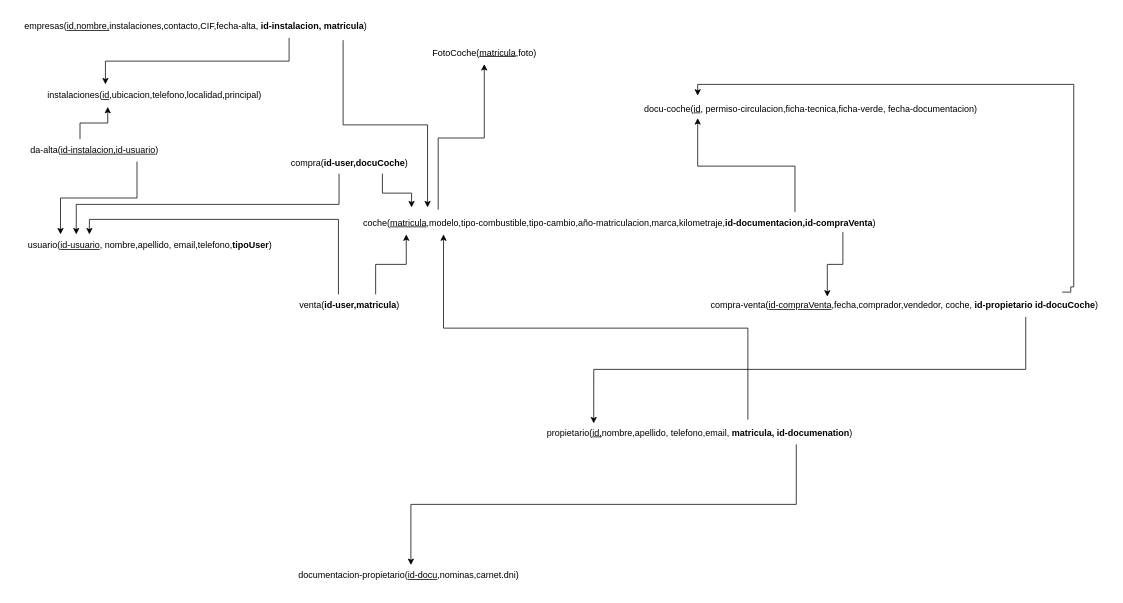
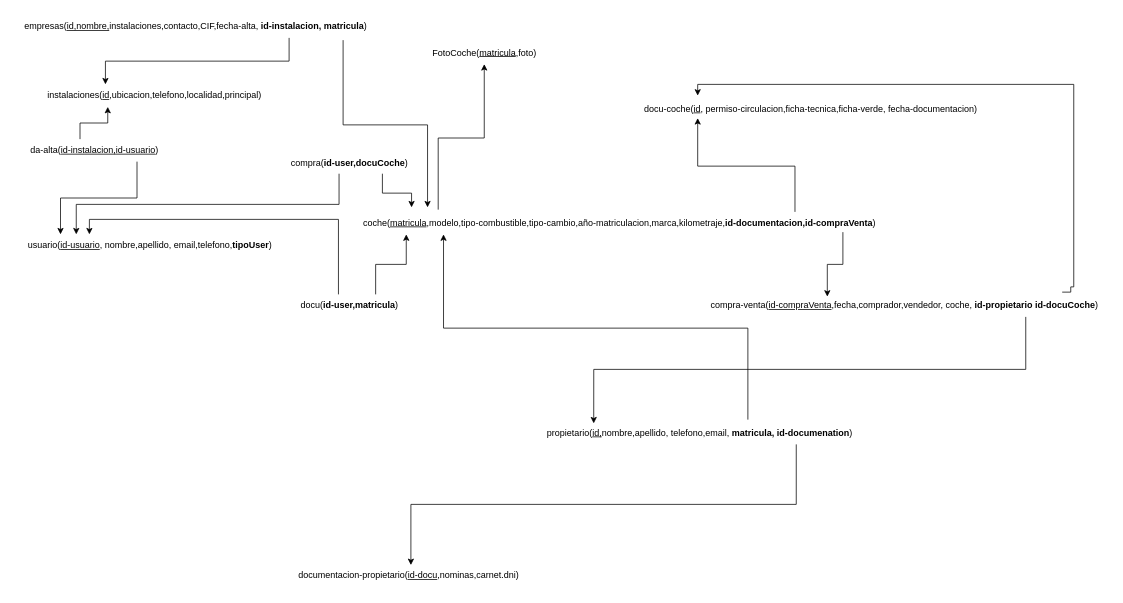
node "venta(id-user,matricula)": label "venta(id-user,matricula)" -> "docu(id-user,matricula)"
